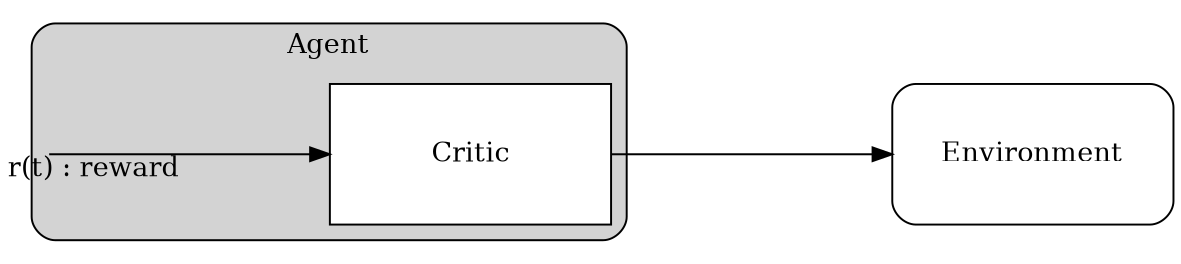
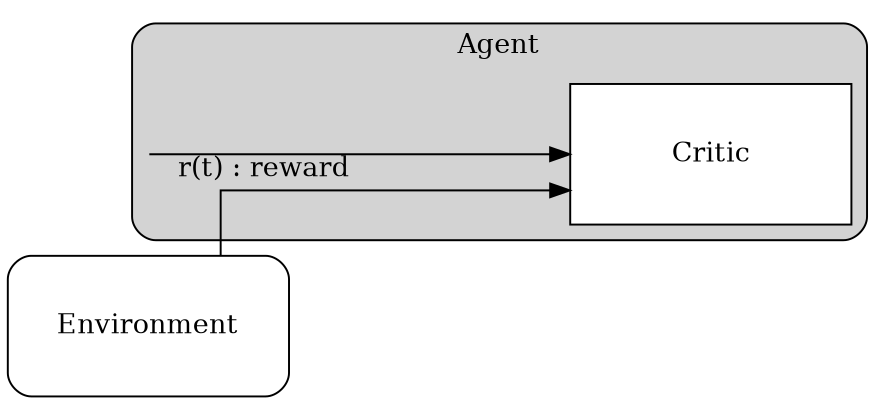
edge "Critic" -> "Environment": reversed
